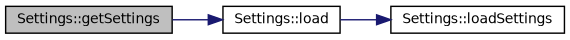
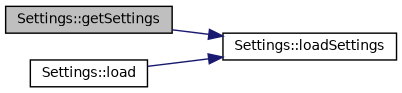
edge "Settings::getSettings" -> "Settings::load": now "Settings::getSettings" -> "Settings::loadSettings"
